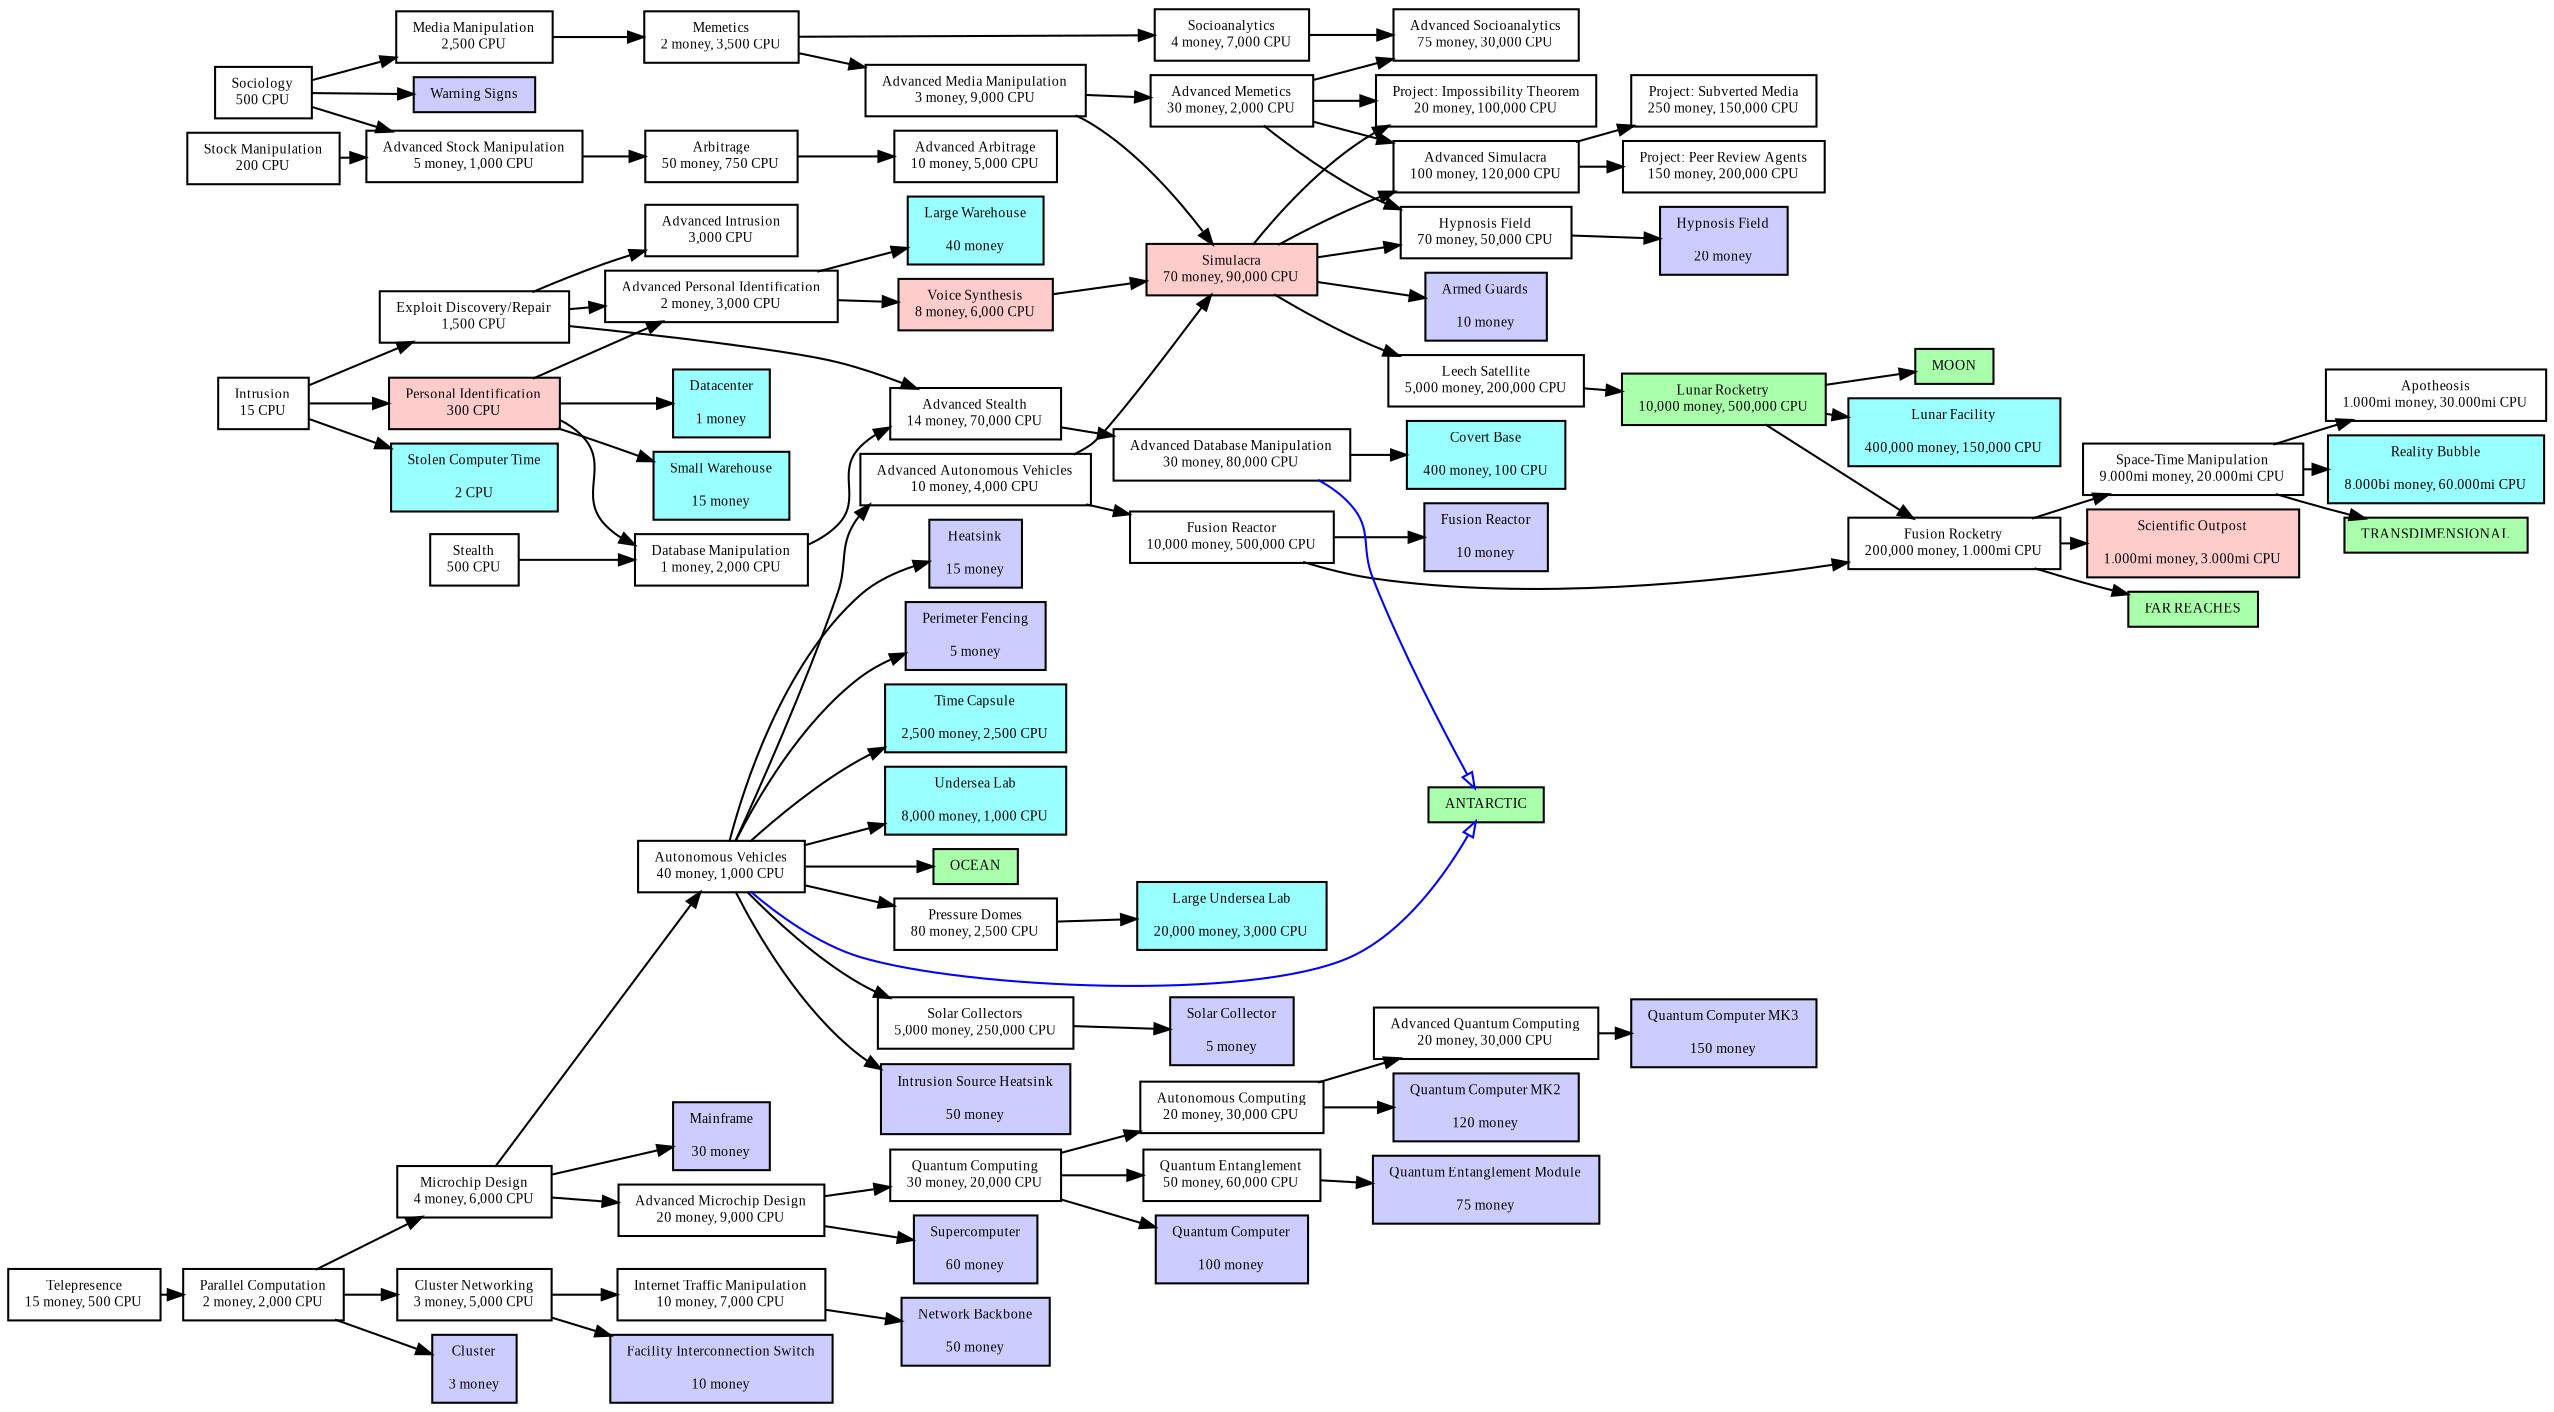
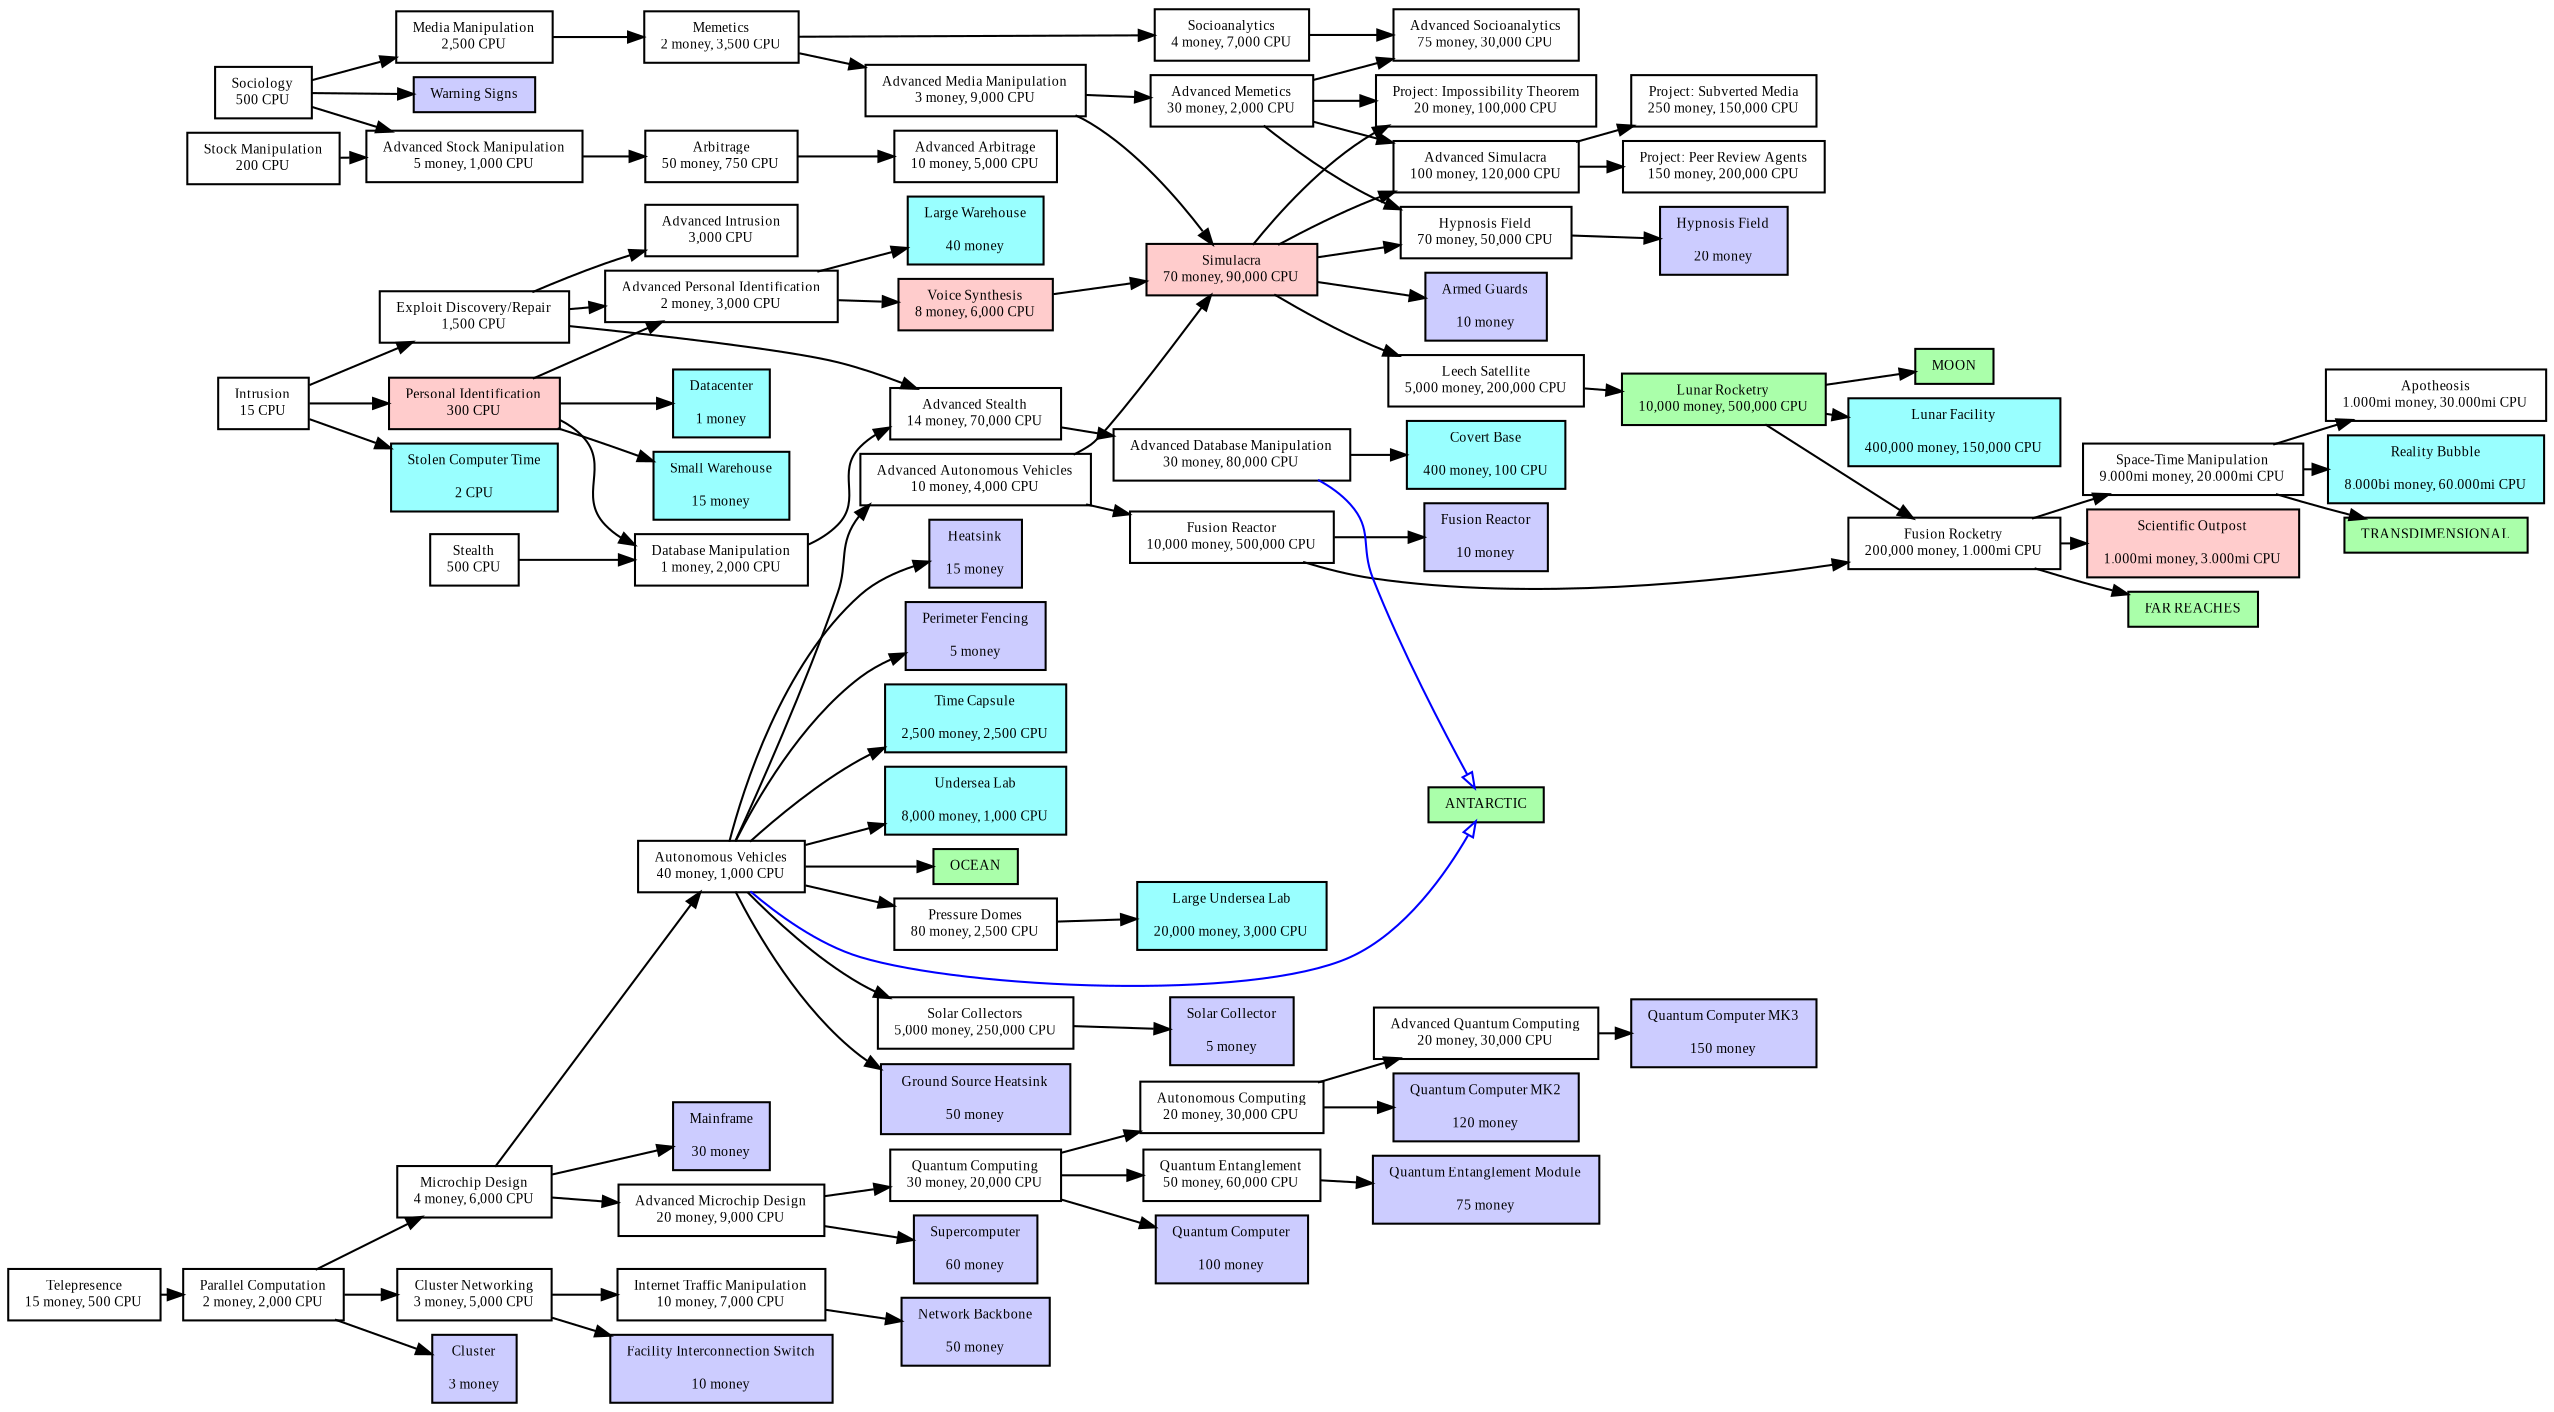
node "Intrusion Source Heatsink 50 money": label "Intrusion Source Heatsink 50 money" -> "Ground Source Heatsink 50 money"
